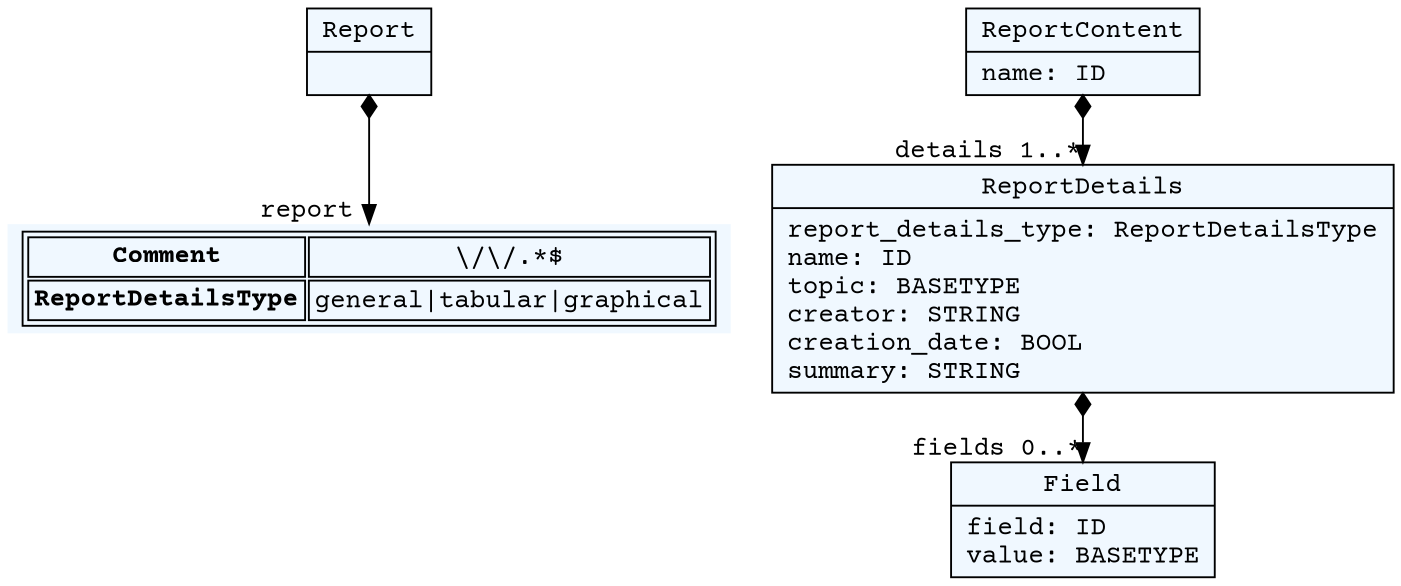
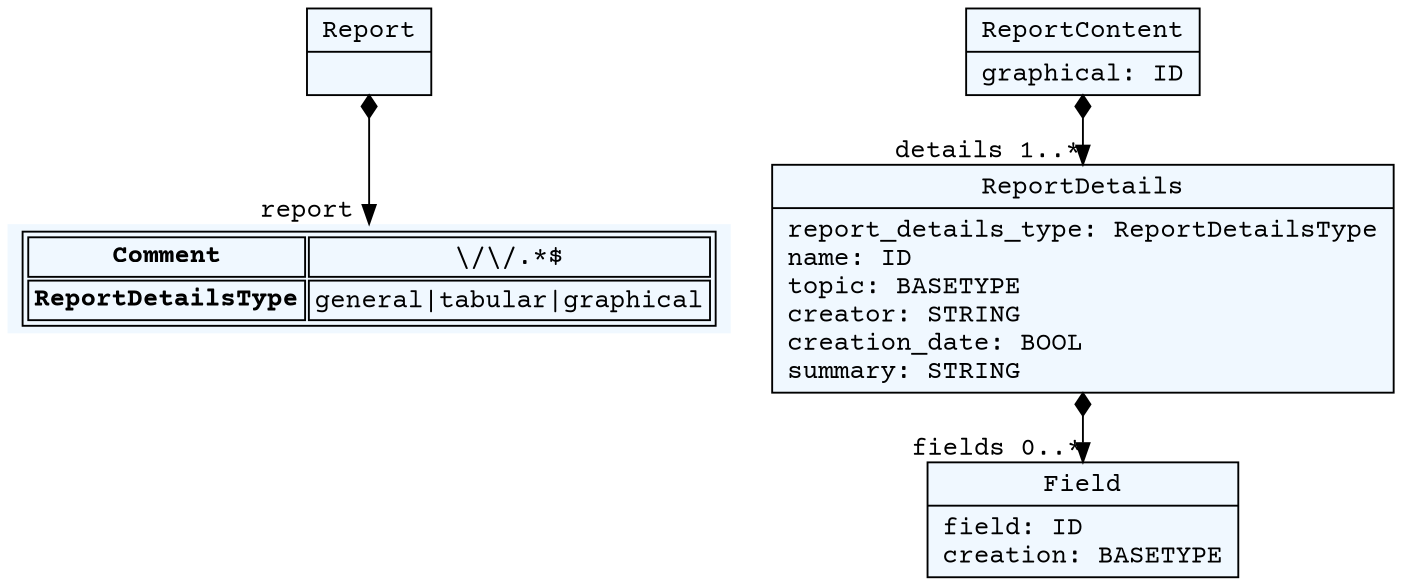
node "ReportContent": text "name: ID" -> "graphical: ID"
node "Field": text "value: BASETYPE" -> "creation: BASETYPE"
